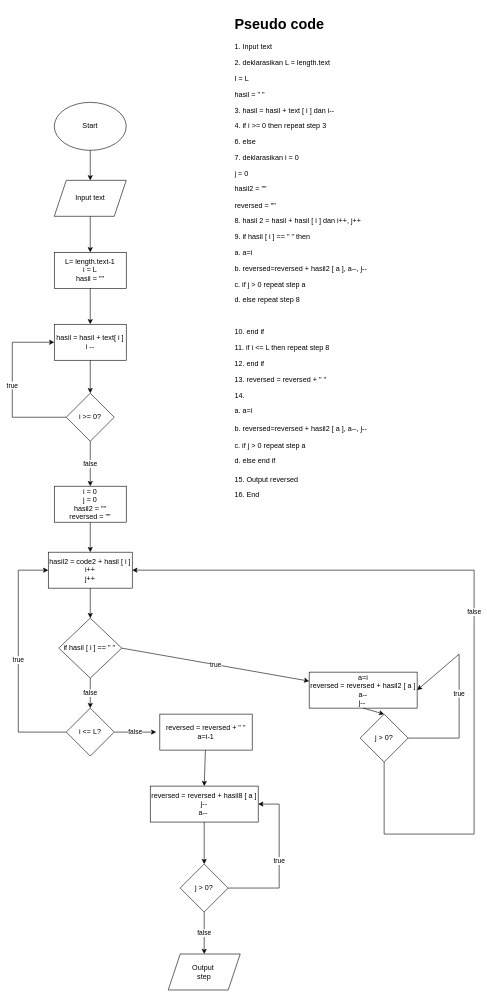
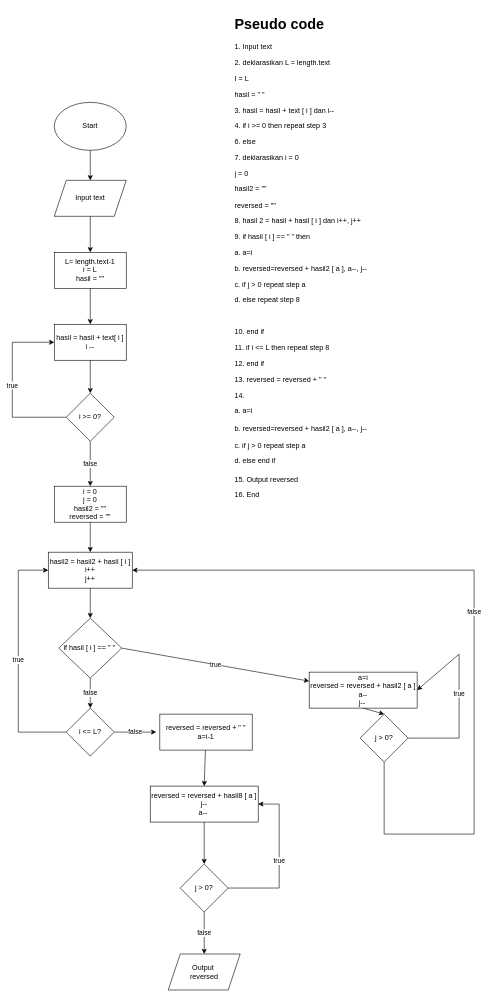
node "hasil2 = code2 + hasil [ i ] i++ j++": label "hasil2 = code2 + hasil [ i ] i++ j++" -> "hasil2 = hasil2 + hasil [ i ] i++ j++"
node "Output step": label "Output step" -> "Output reversed"
